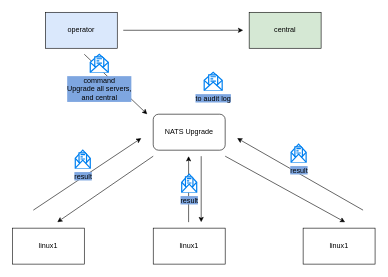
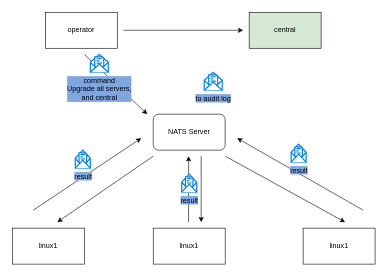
node "operator": fillcolor #dae8fc -> #ffffff
node "NATS Upgrade": label "NATS Upgrade" -> "NATS Server"
